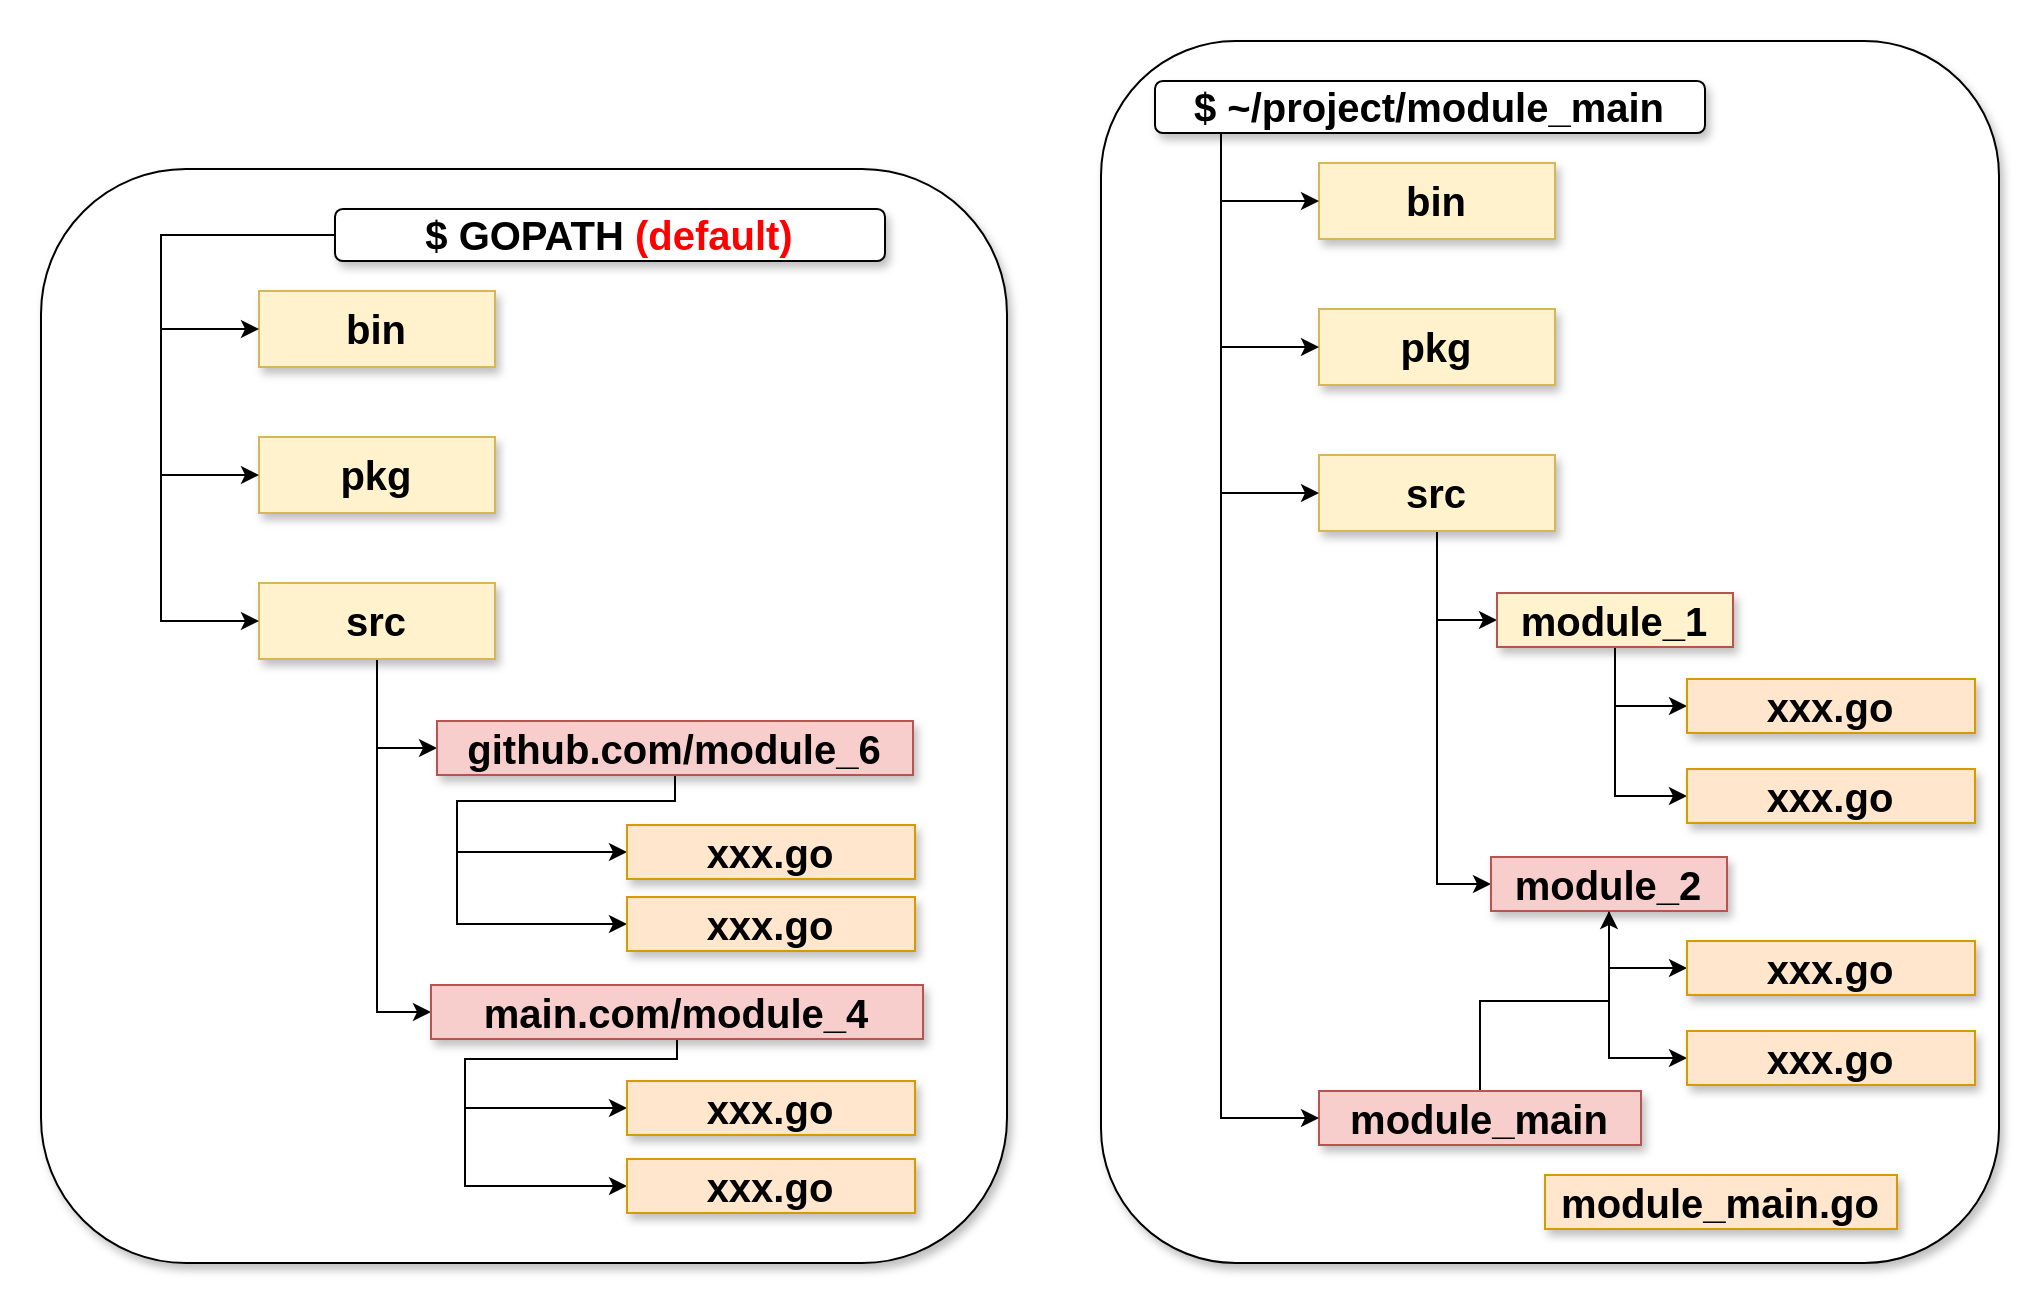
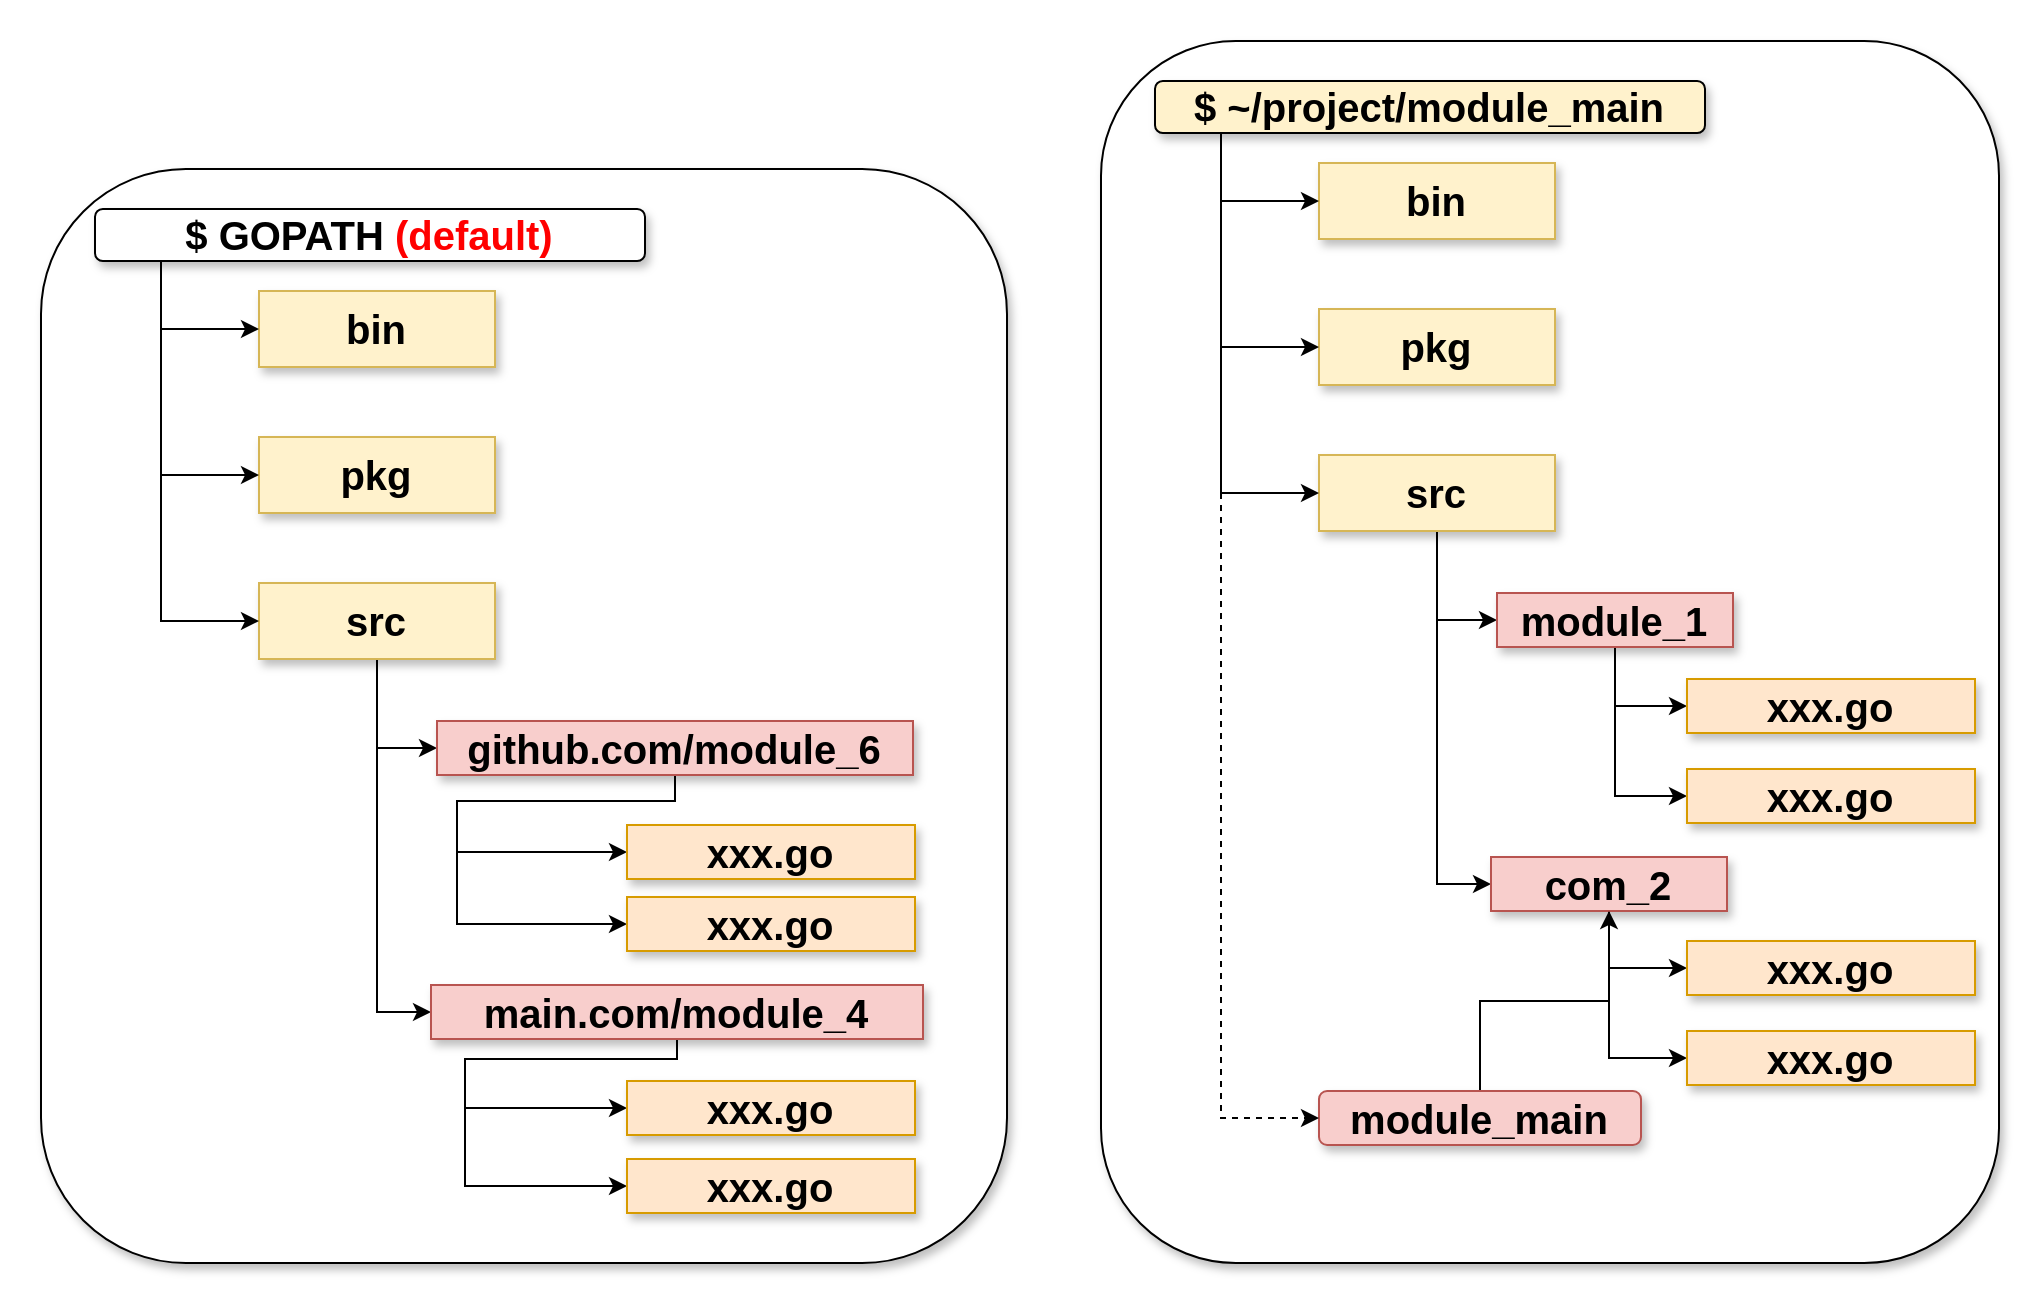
node "$ ~/project/module_main": fillcolor #ffffff -> #fff2cc
node "$ GOPATH (default)": moved (610, 235) -> (370, 235)
node "module_1": fillcolor #fff2cc -> #f8cecc
edge "$ ~/project/module_main" -> "module_main": style solid -> dashed
node "module_2": label "module_2" -> "com_2"
node "module_main": shape rectangle -> rounded rectangle
node "module_main.go": removed
